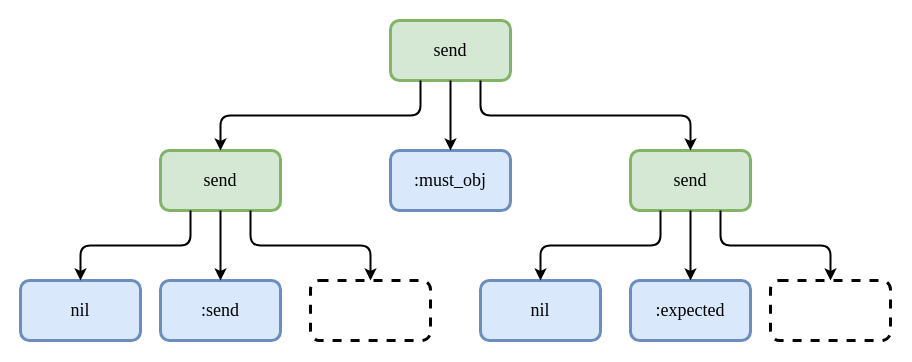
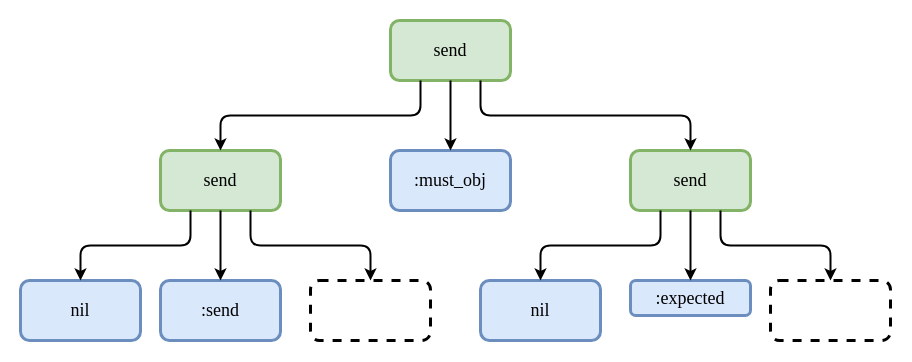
node ":expected": size 120x60 -> 120x35
